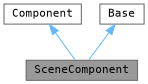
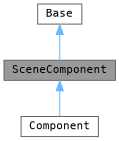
edge "SceneComponent" -> "Component": reversed
